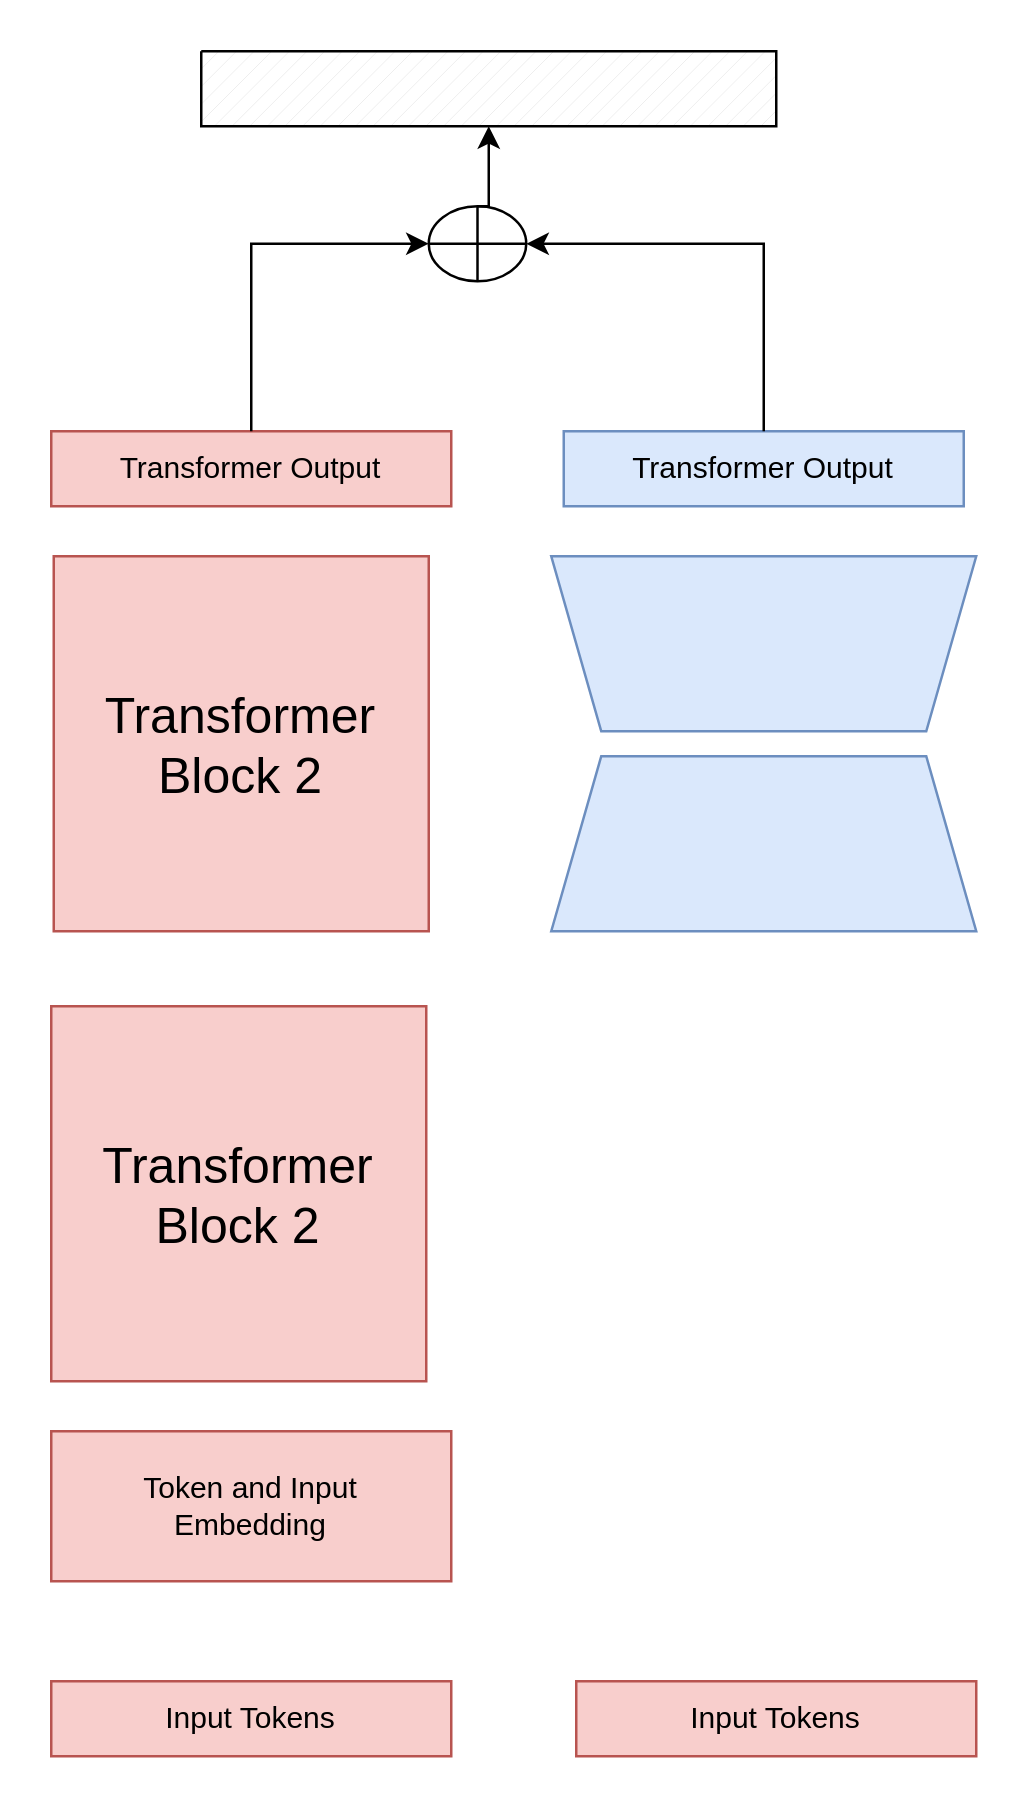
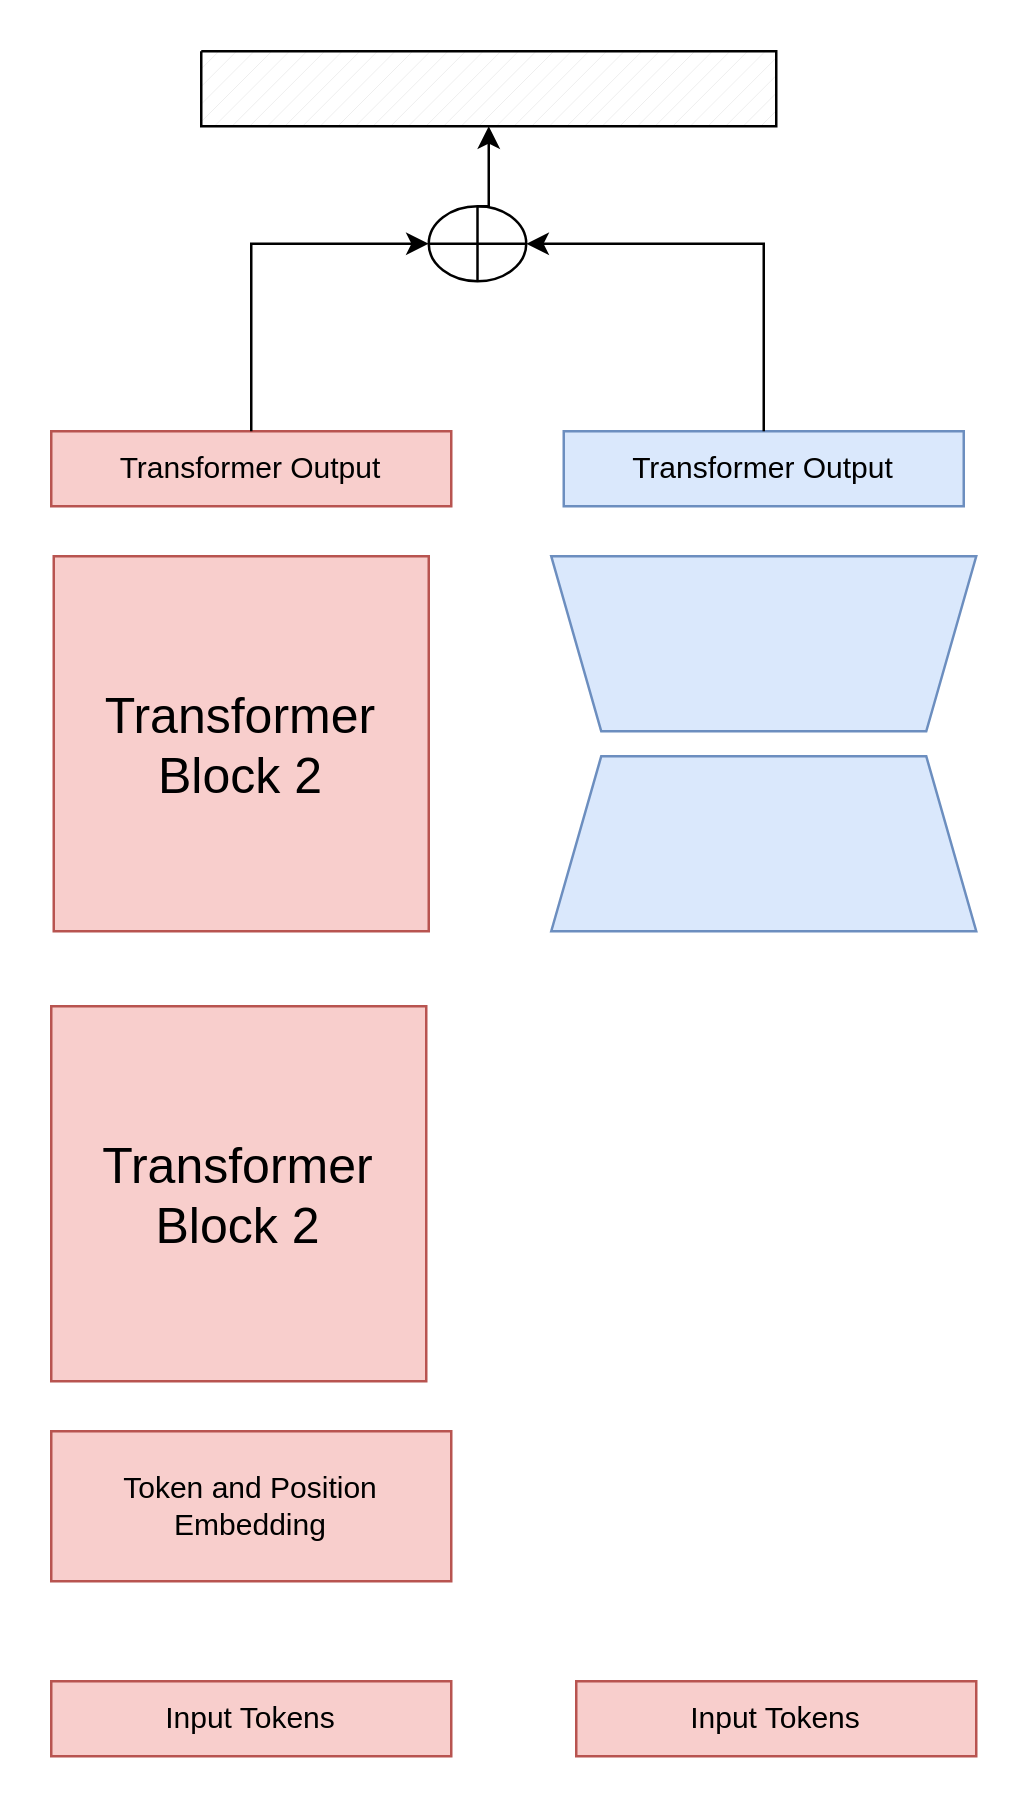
node "Token and Input Embedding": label "Token and Input Embedding" -> "Token and Position Embedding"
